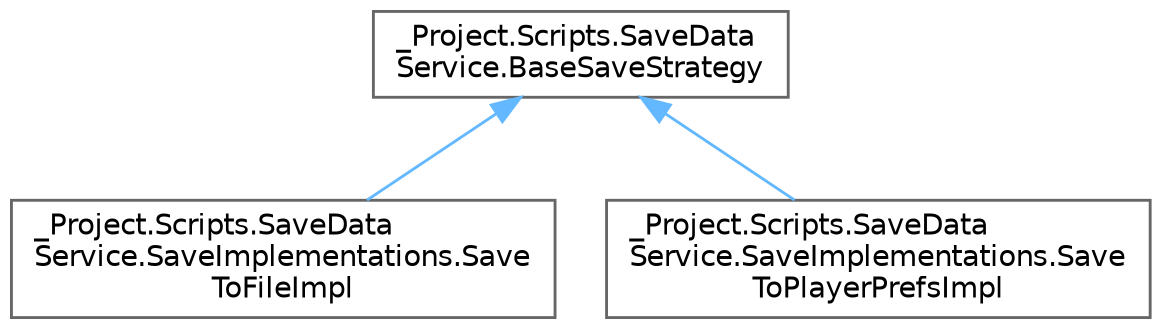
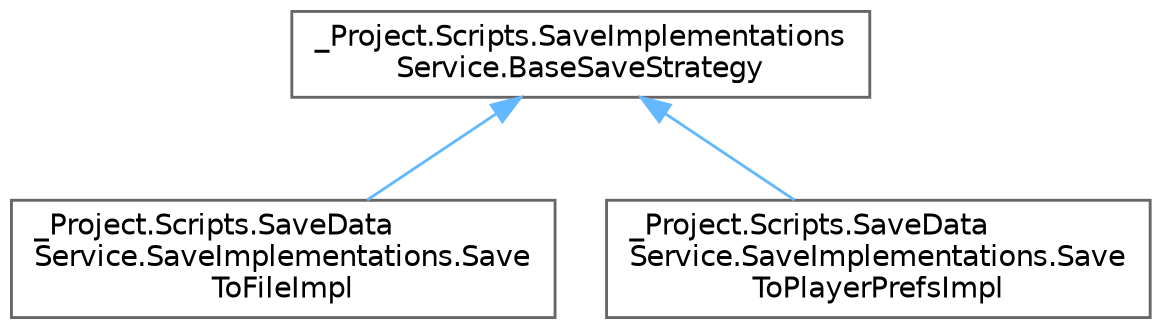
node "_Project.Scripts.SaveData Service.BaseSaveStrategy": label "_Project.Scripts.SaveData Service.BaseSaveStrategy" -> "_Project.Scripts.SaveImplementations Service.BaseSaveStrategy"
